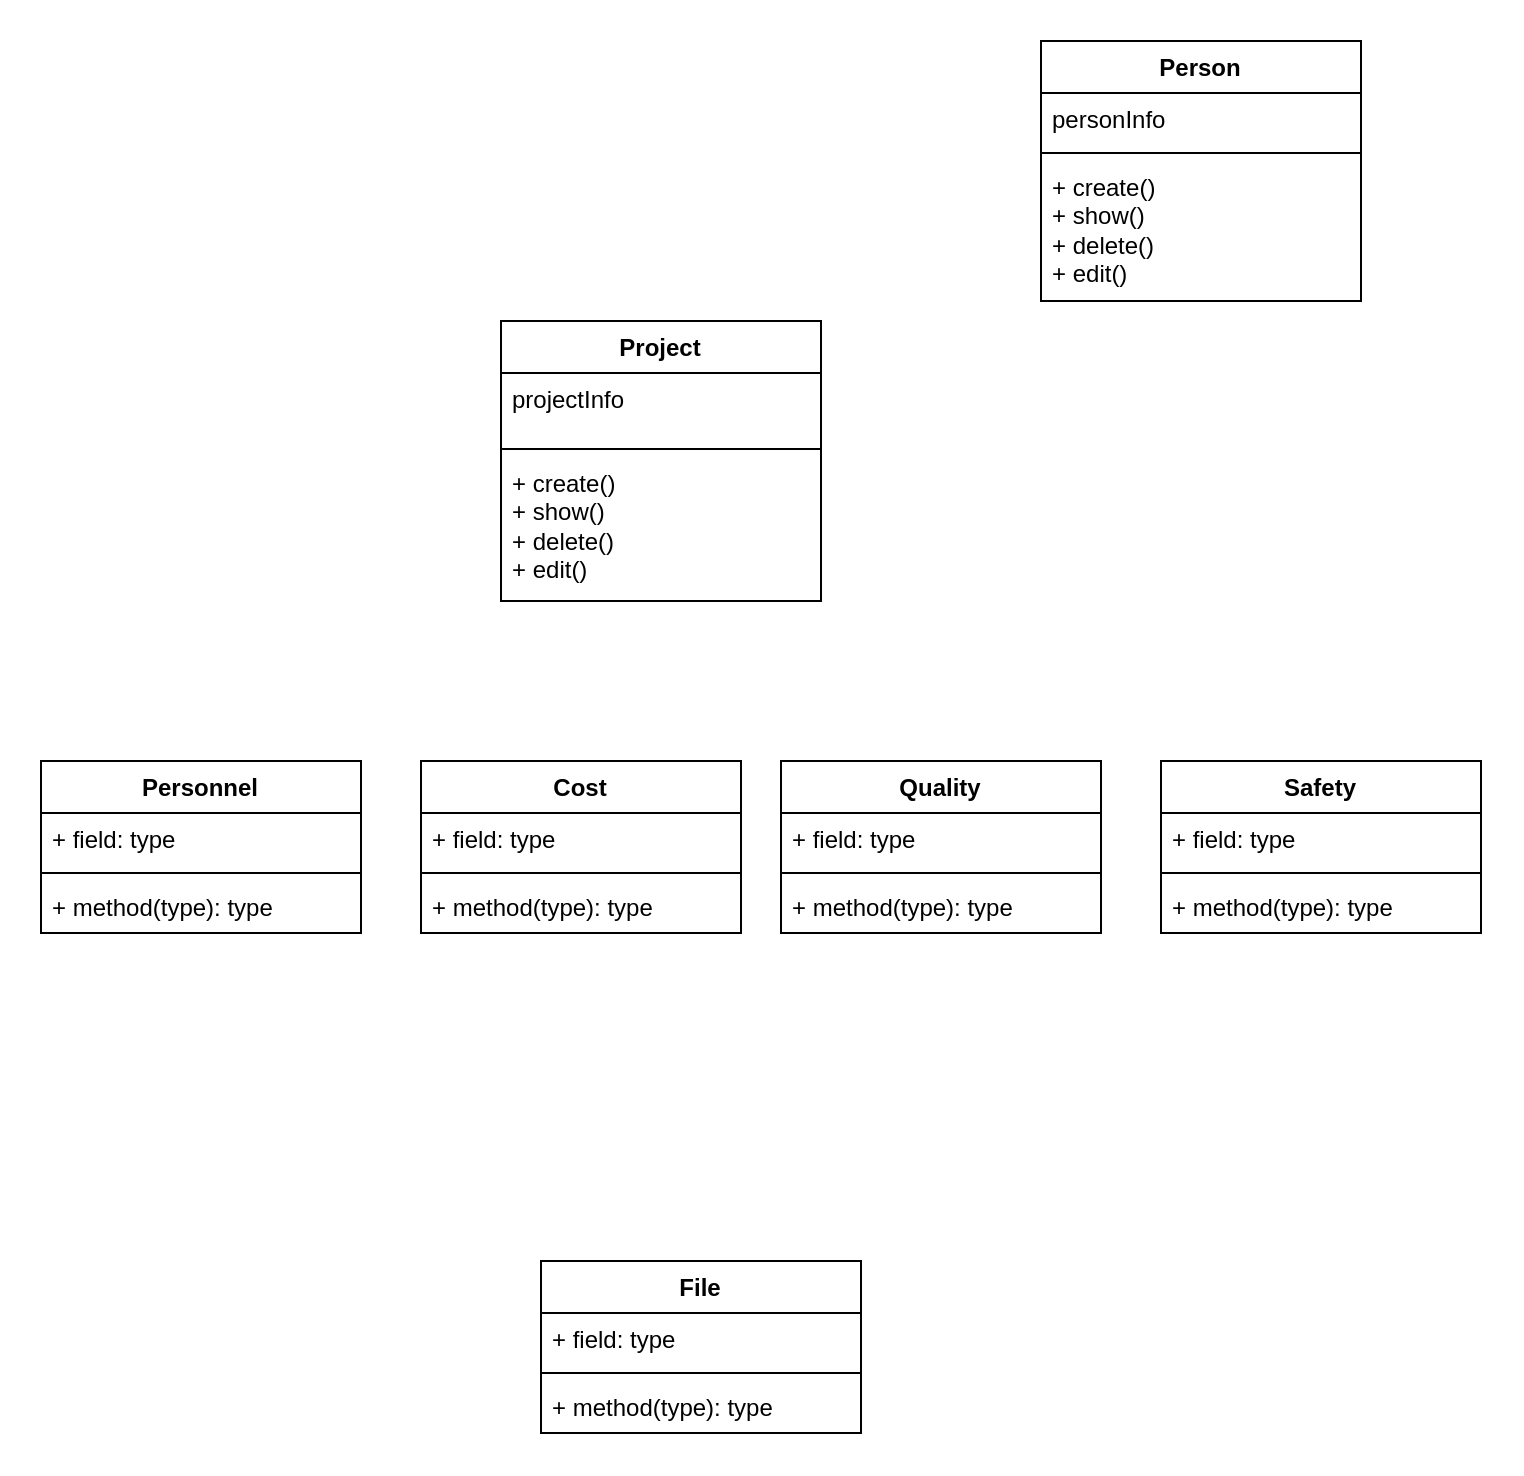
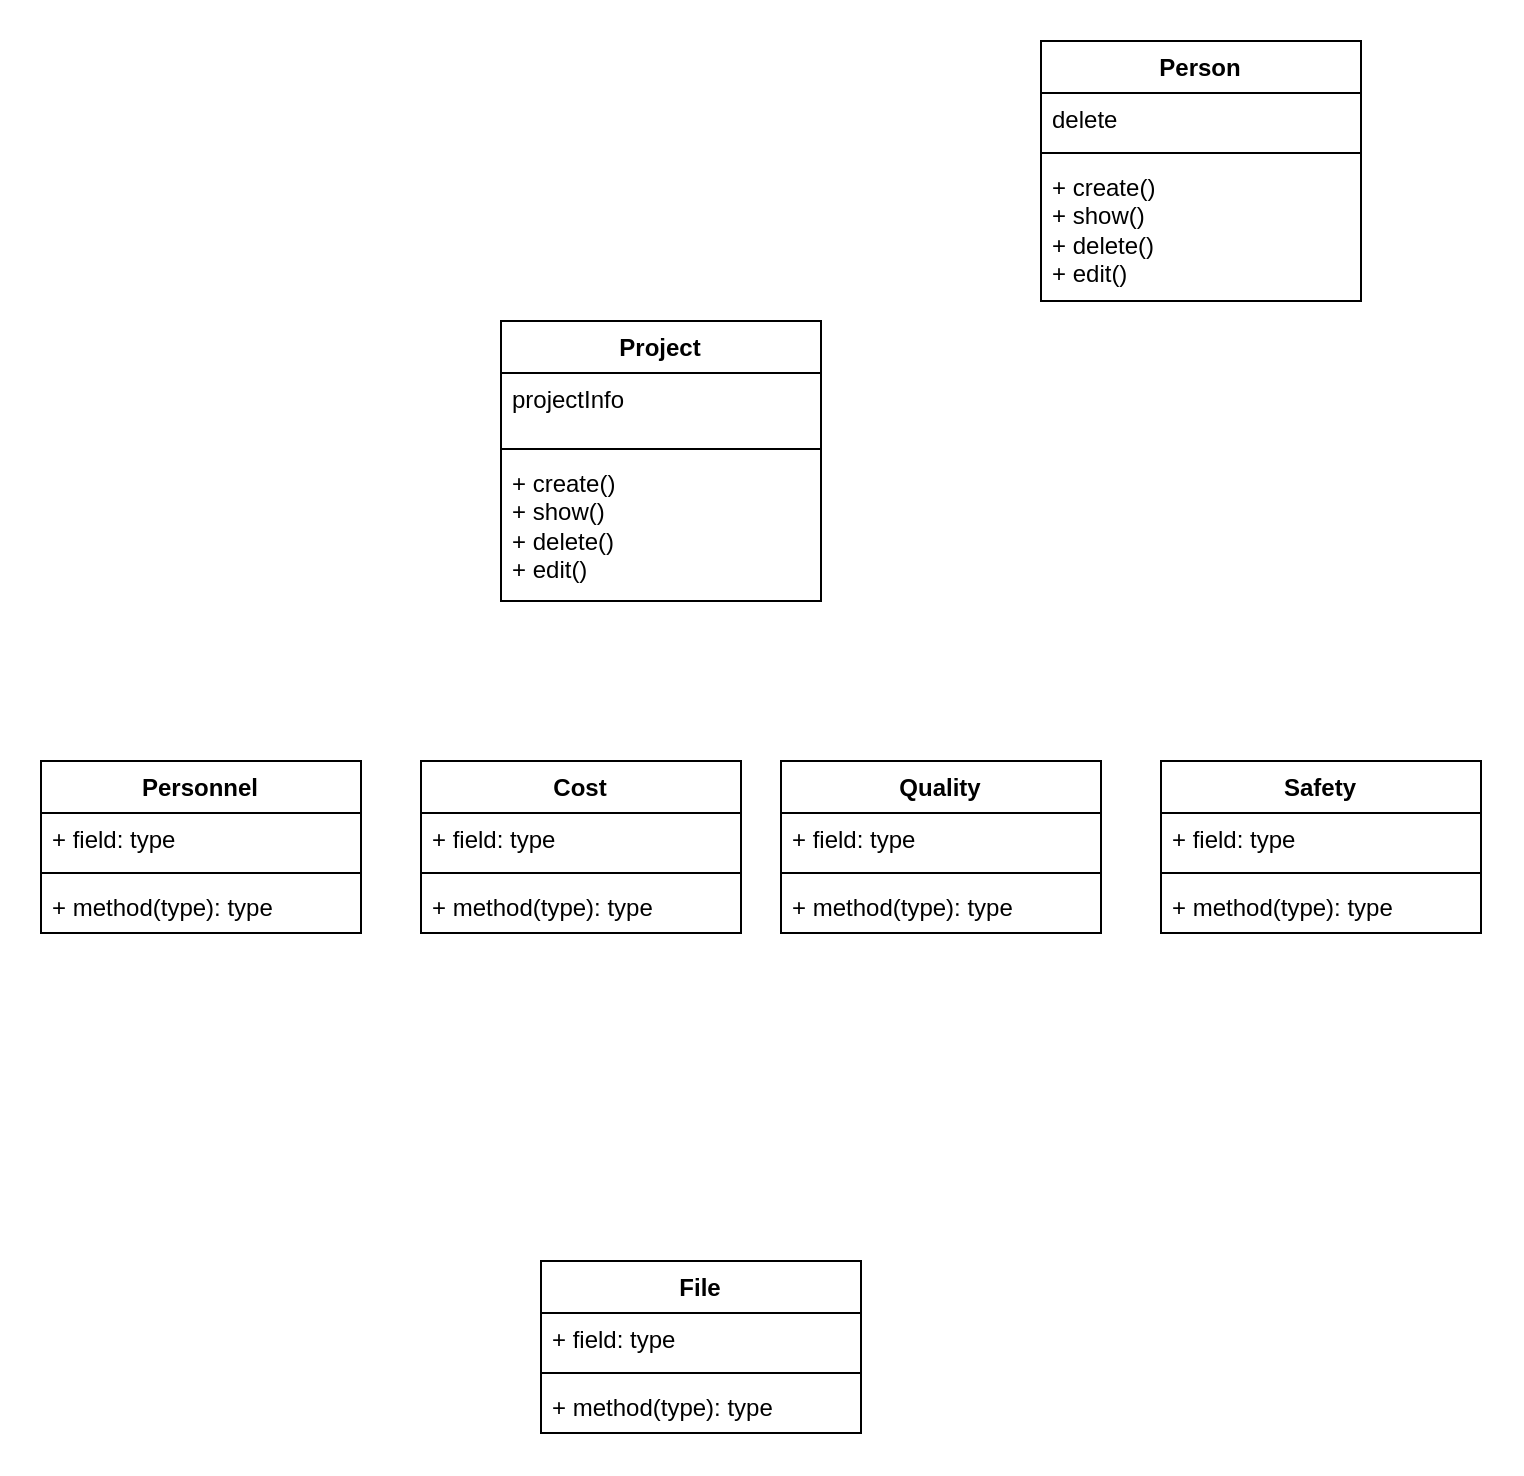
node "personInfo": label "personInfo" -> "delete"
